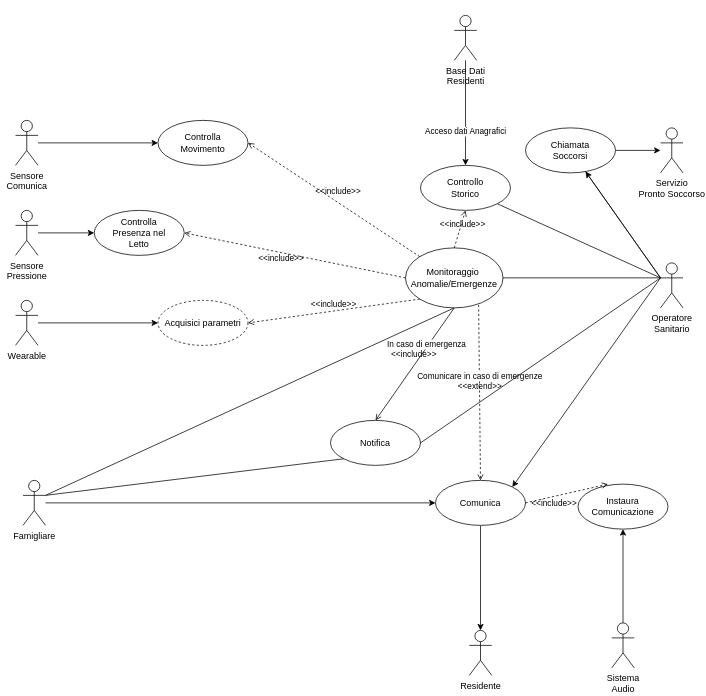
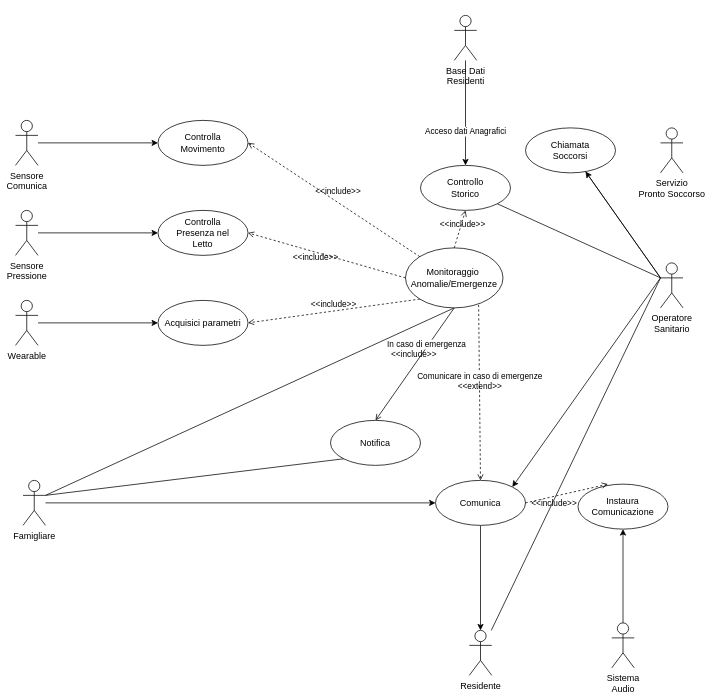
edge "Chiamata Soccorsi" -> "Servizio Pronto Soccorso": removed
node "Controlla Presenza nel Letto": moved (139, 233) -> (203, 233)
edge "Monitoraggio Anomalie/Emergenze" -- "Operatore Sanitario": now "Residente" -- "Operatore Sanitario"
node "Acquisici parametri": style dashed -> solid
edge "Operatore Sanitario" -- "Notifica": removed
